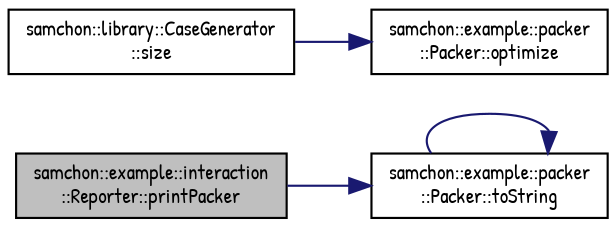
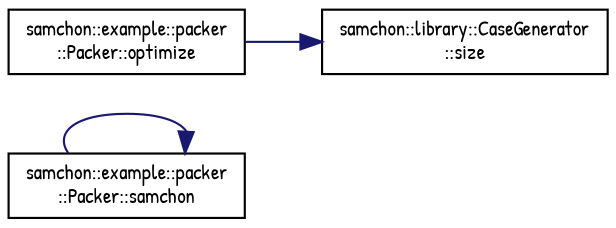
edge "samchon::library::CaseGenerator ::size" -> "samchon::example::packer ::Packer::optimize": reversed
node "samchon::example::interaction ::Reporter::printPacker": removed
node "samchon::example::packer ::Packer::toString": label "samchon::example::packer ::Packer::toString" -> "samchon::example::packer ::Packer::samchon"
